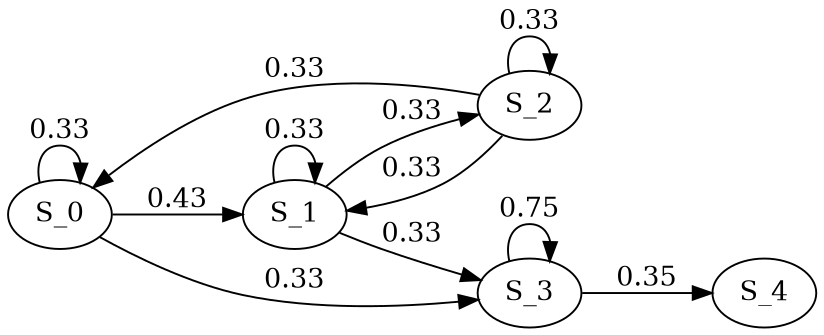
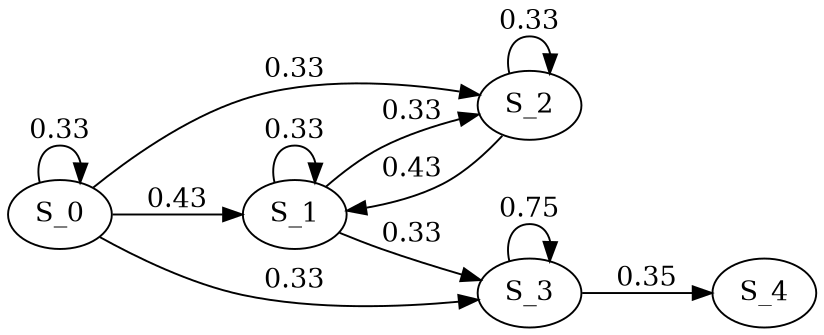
edge "S_2" -> "S_0": reversed
edge "S_2" -> "S_1": label "0.33" -> "0.43"
